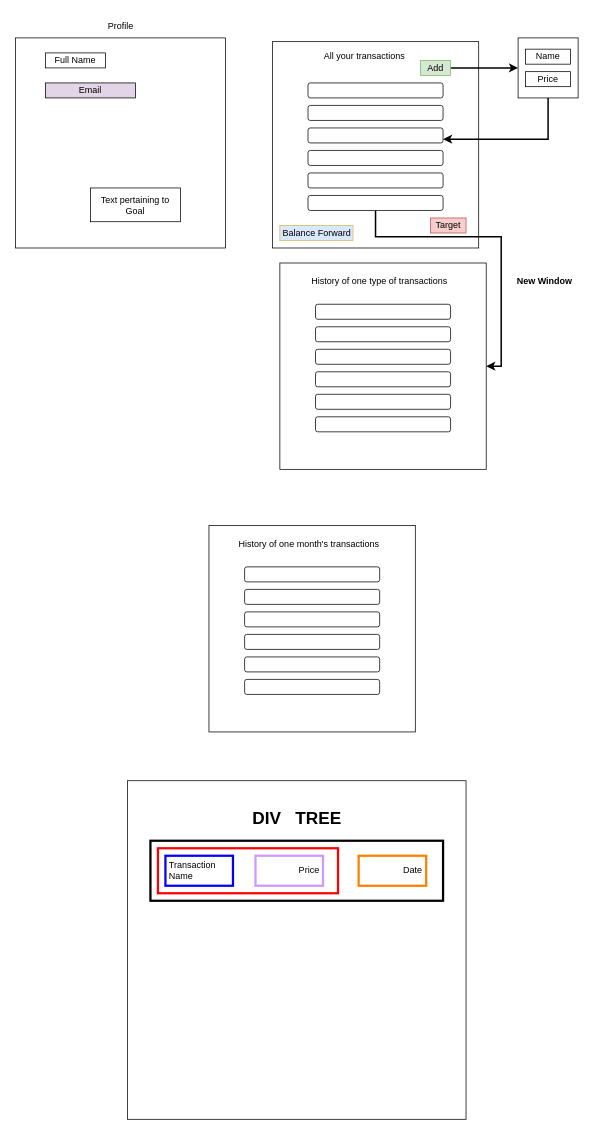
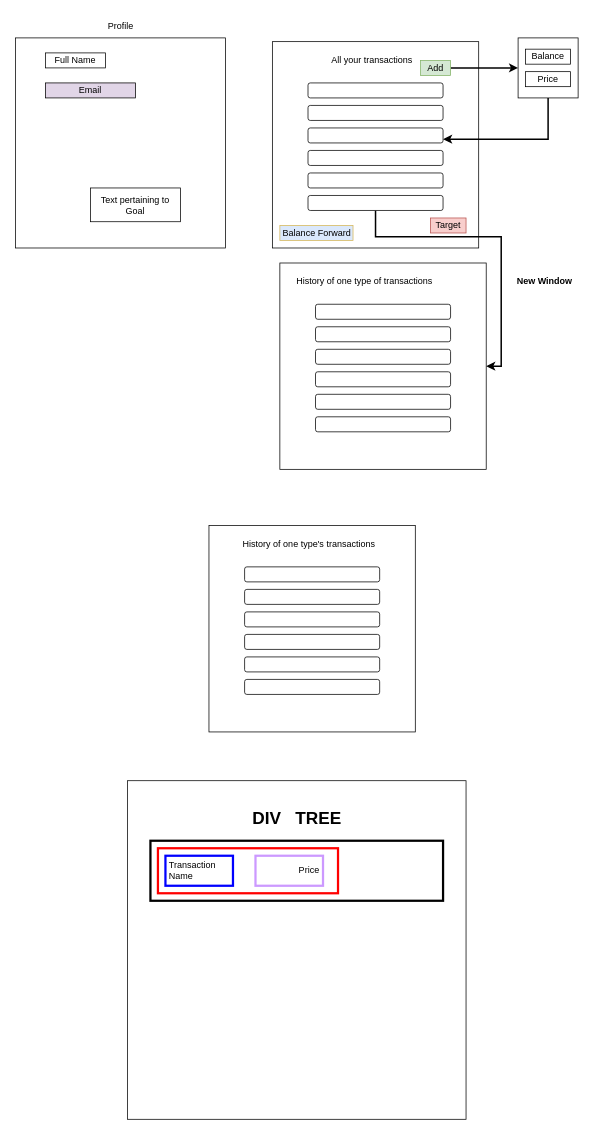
node "All your transactions": moved (364, 57) -> (372, 60)
node "Name": label "Name" -> "Balance"
node "History of one type of transactions": moved (379, 282) -> (364, 282)
node "History of one month's transactions": label "History of one month's transactions" -> "History of one type's transactions"
node "Date": removed
